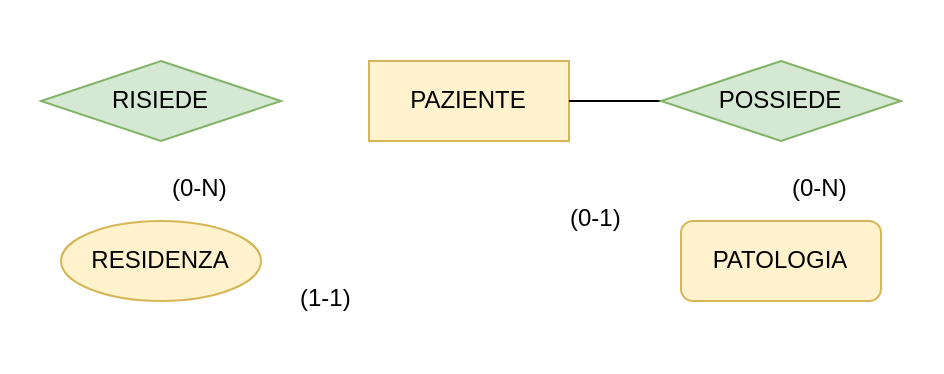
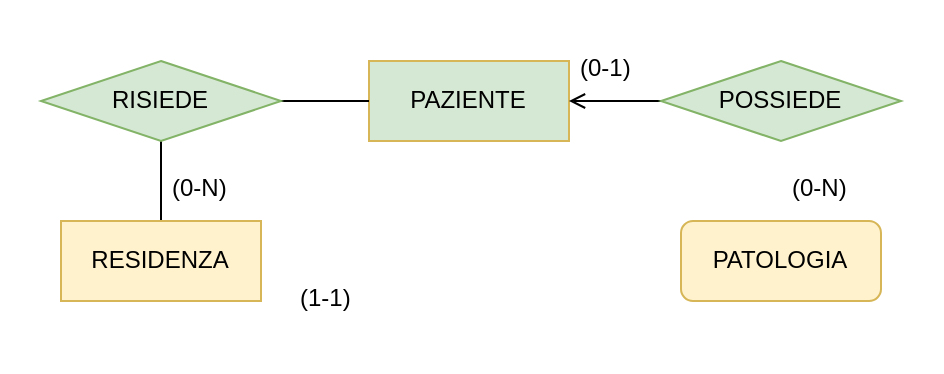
edge "RISIEDE" -- "PAZIENTE": added
node "PAZIENTE": fillcolor #fff2cc -> #d5e8d4
edge "PAZIENTE" -- "POSSIEDE": arrowhead none -> open
edge "RISIEDE" -- "RESIDENZA": added
node "(0-1)": moved (599, 221) -> (609, 71)
node "RESIDENZA": shape ellipse -> rectangle
